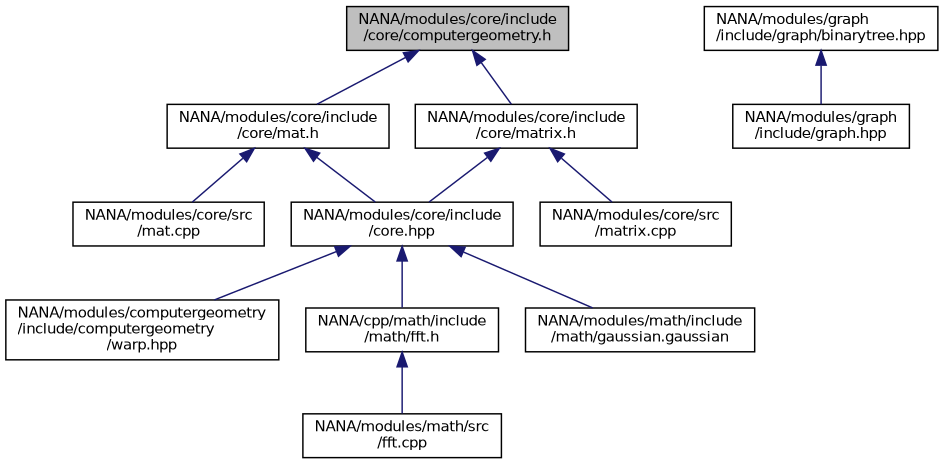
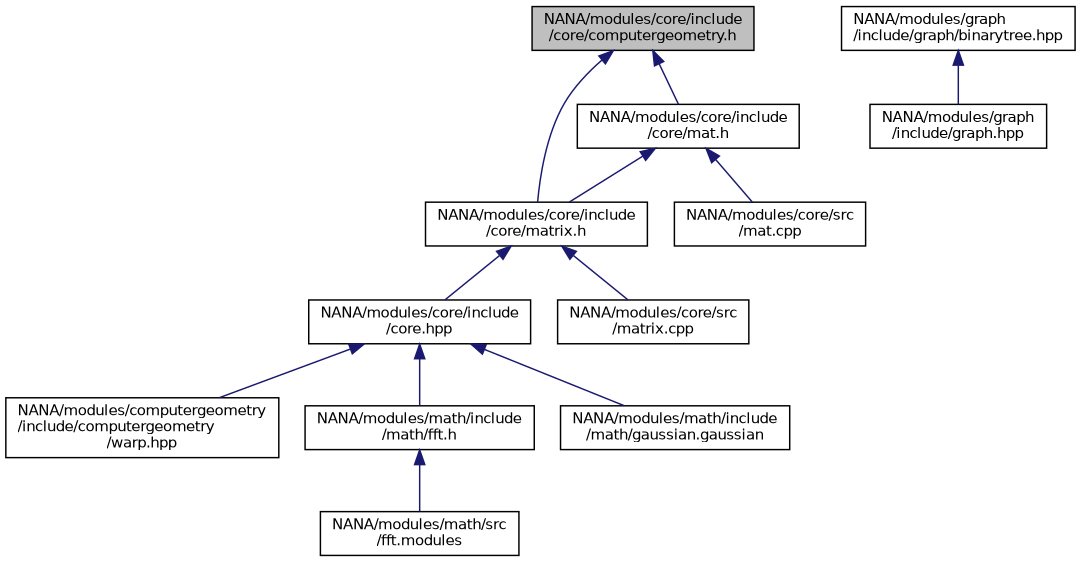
edge "NANA/modules/core/include /core.hpp" -> "NANA/modules/core/include /core/mat.h": now "NANA/modules/core/include /core/matrix.h" -> "NANA/modules/core/include /core/mat.h"
node "NANA/cpp/math/include /math/fft.h": label "NANA/cpp/math/include /math/fft.h" -> "NANA/modules/math/include /math/fft.h"
node "NANA/modules/math/src /fft.cpp": label "NANA/modules/math/src /fft.cpp" -> "NANA/modules/math/src /fft.modules"
